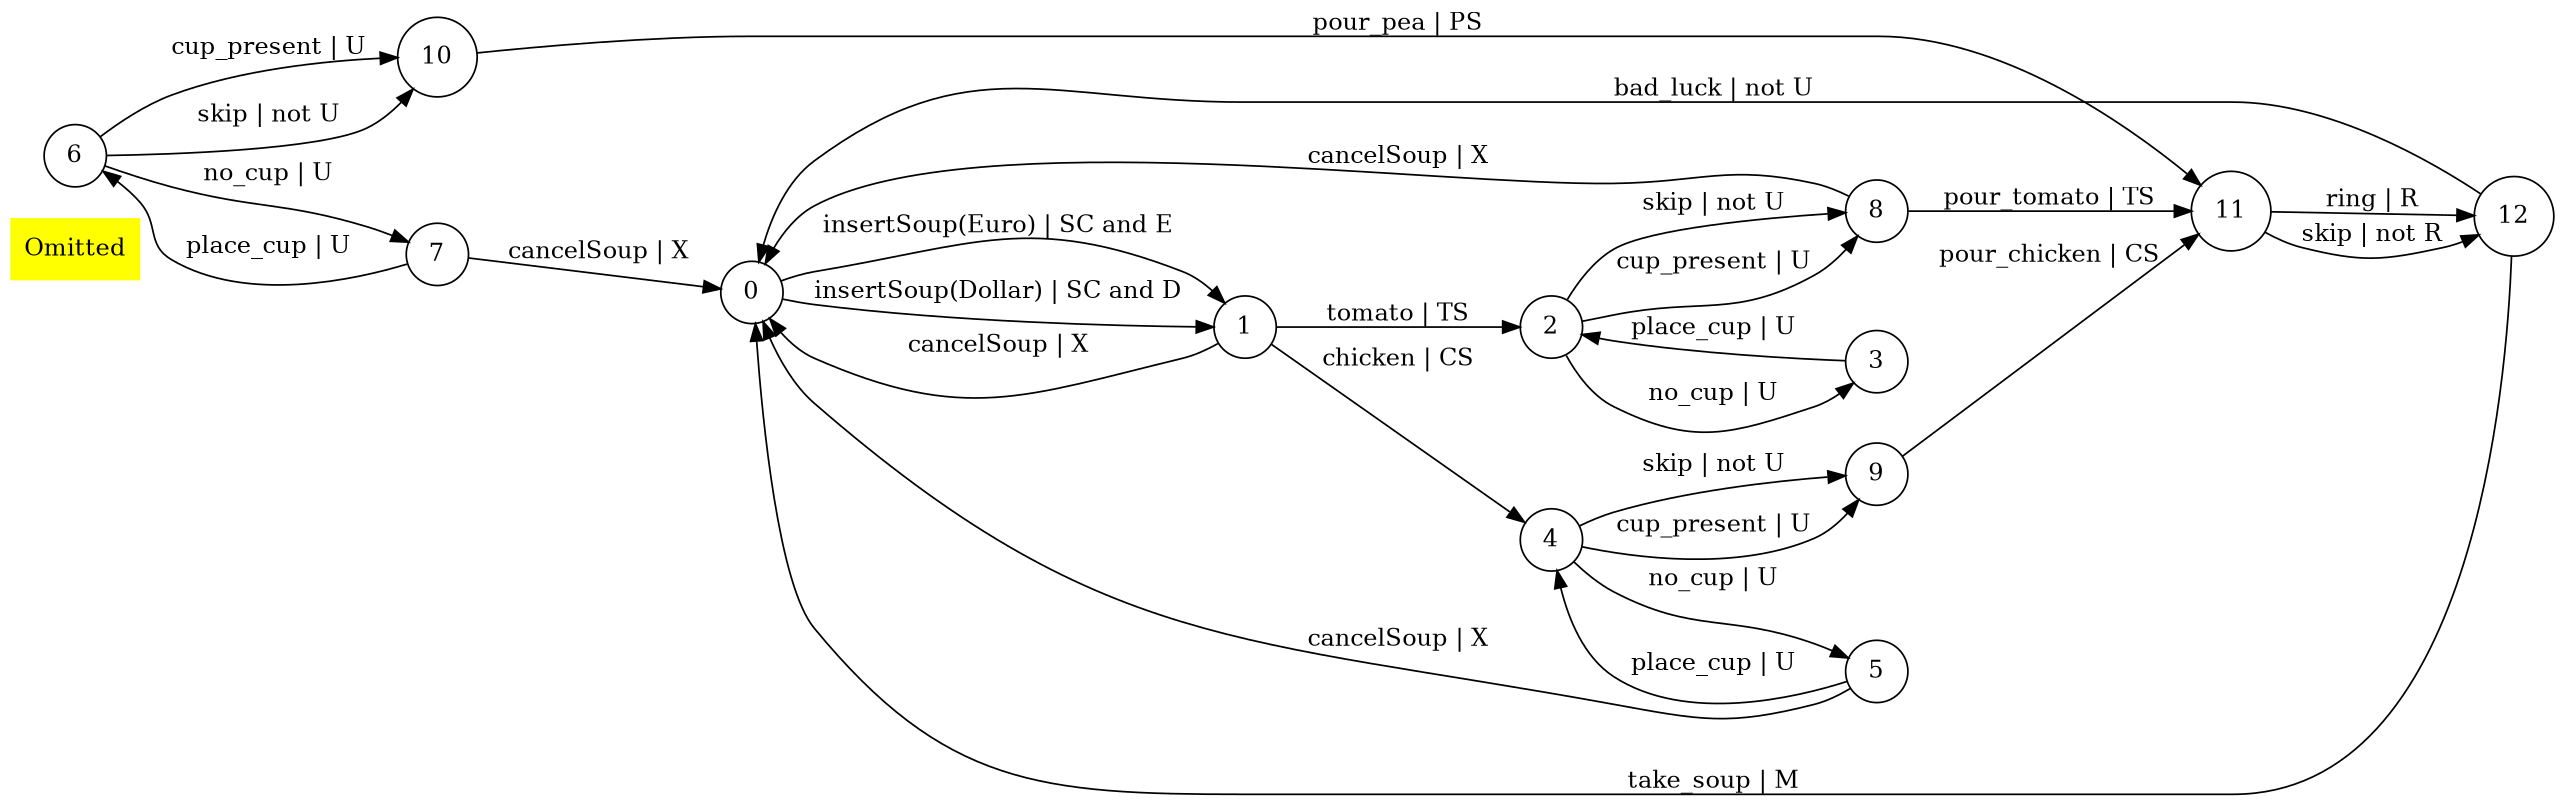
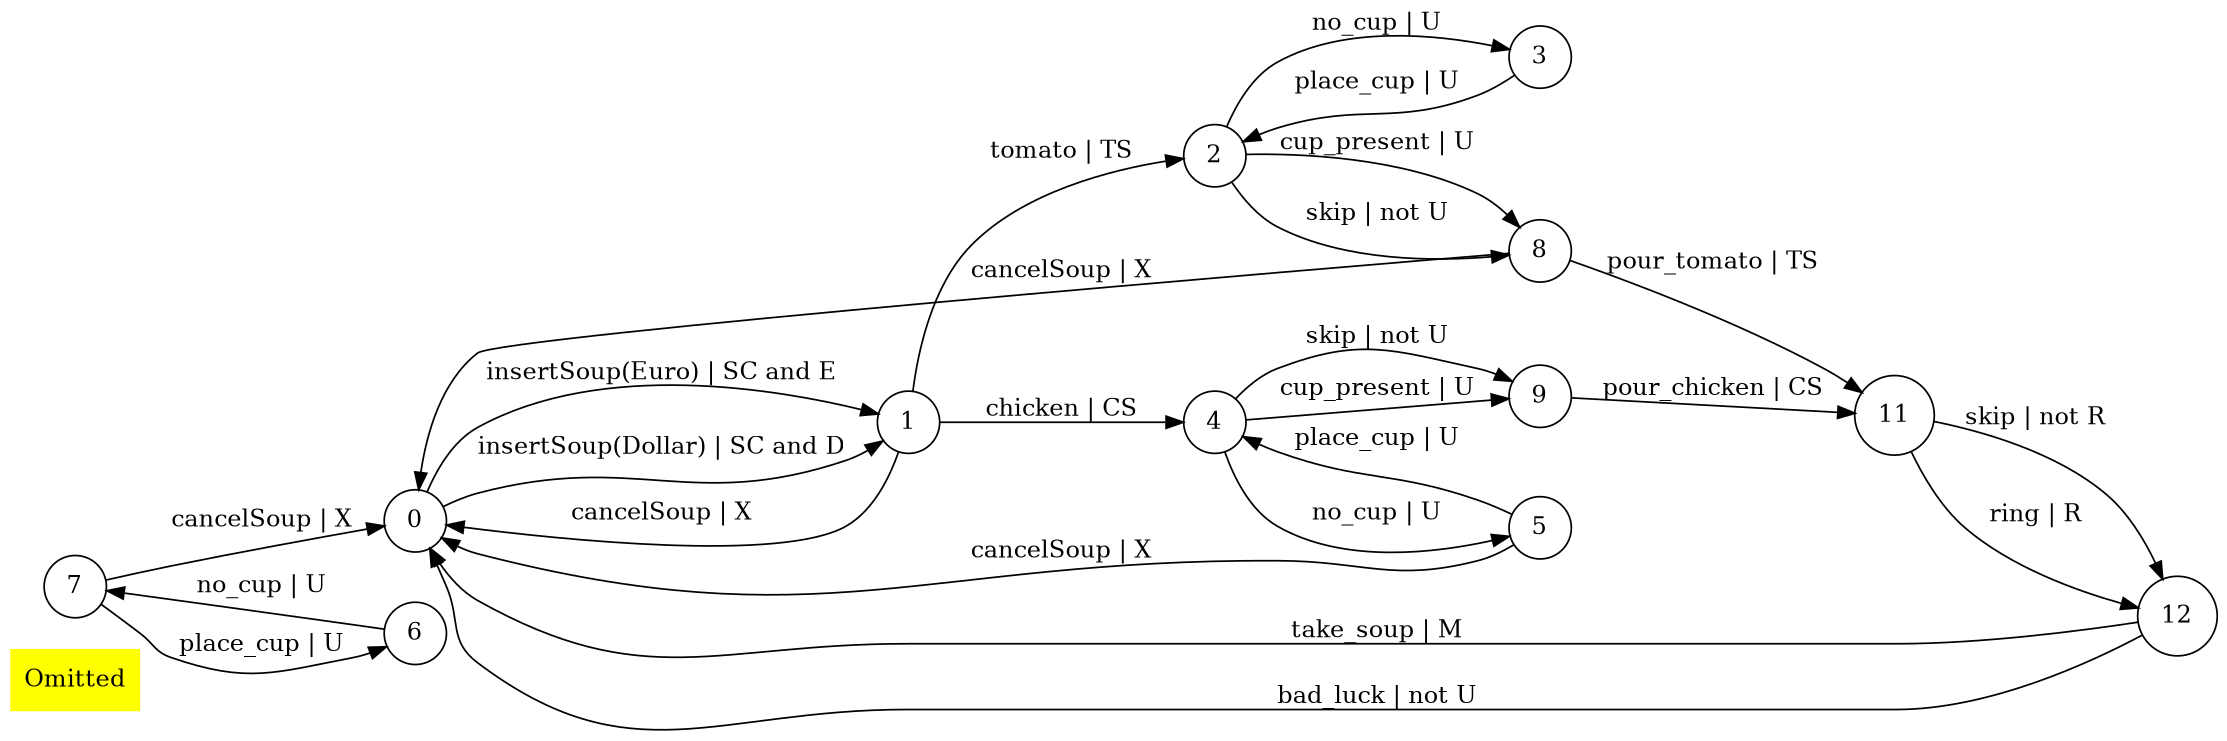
node "10": removed
